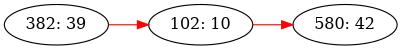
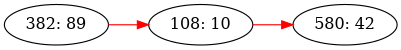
node "382: 39": label "382: 39" -> "382: 89"
node "102: 10": label "102: 10" -> "108: 10"
